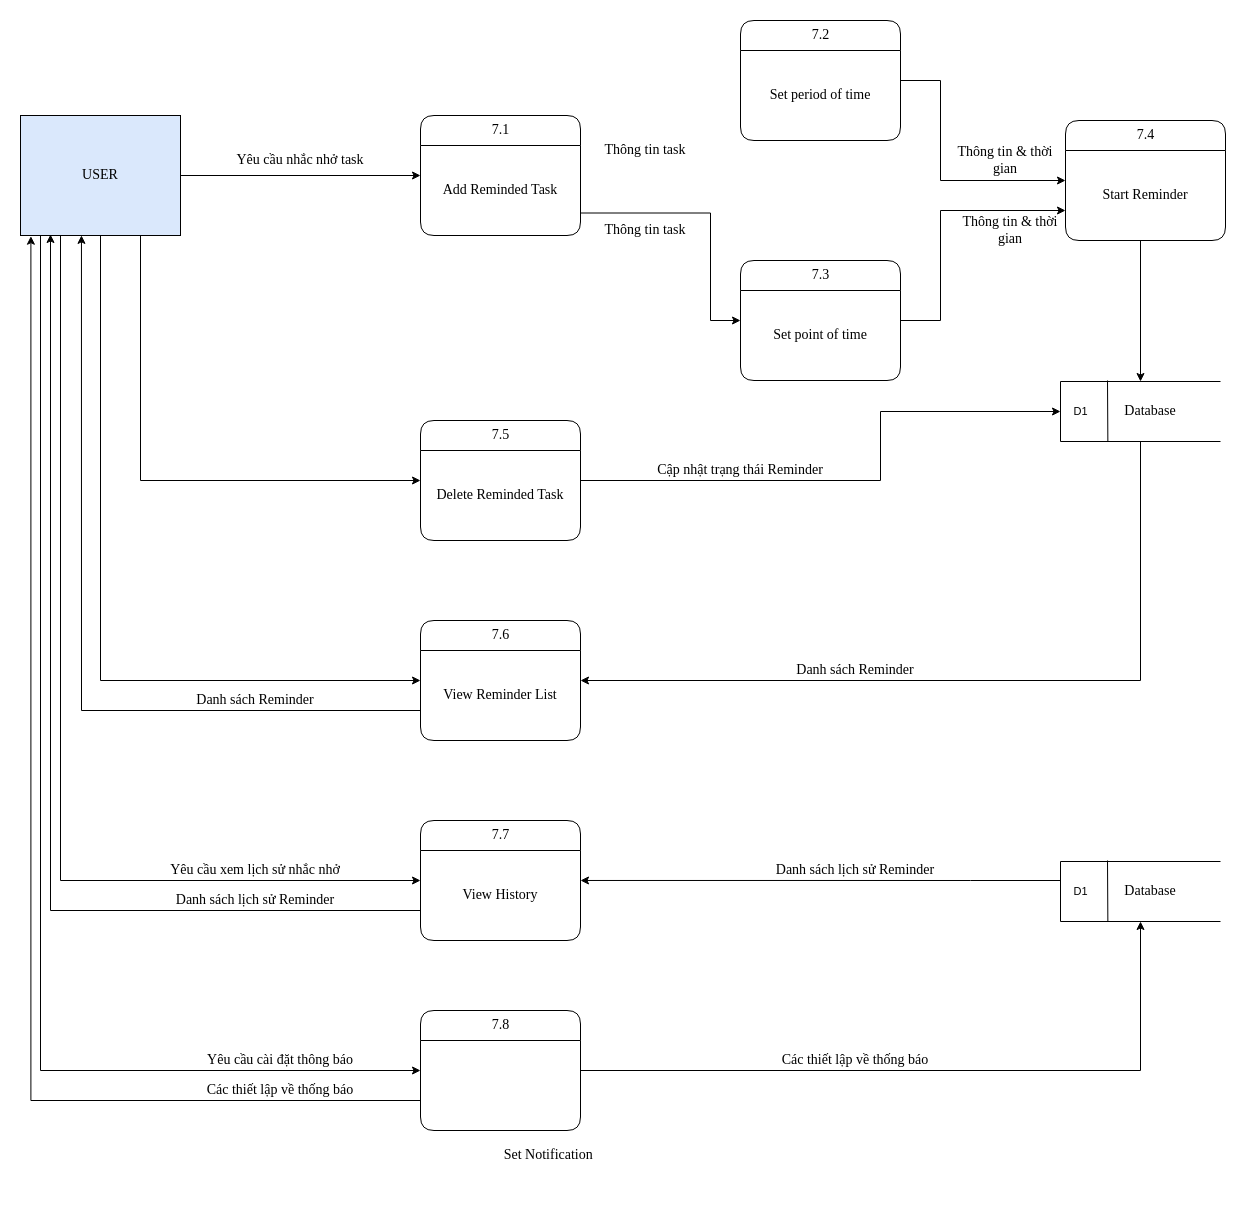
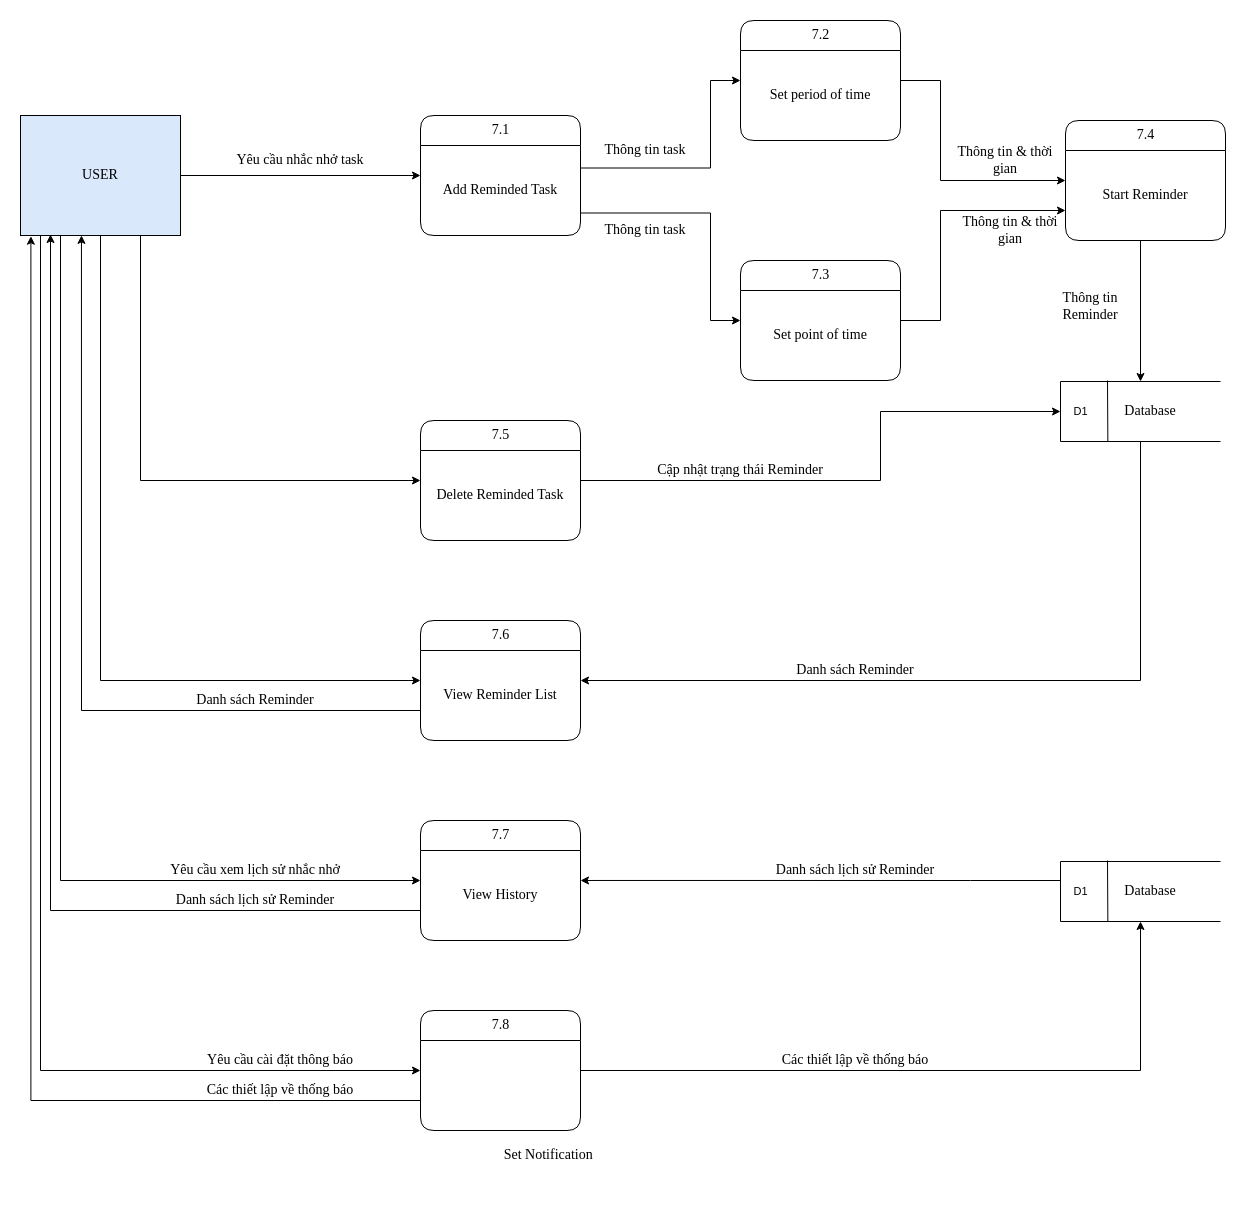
edge "Add Reminded Task" -> "7.2": added
node "Thông tin Reminder": added
